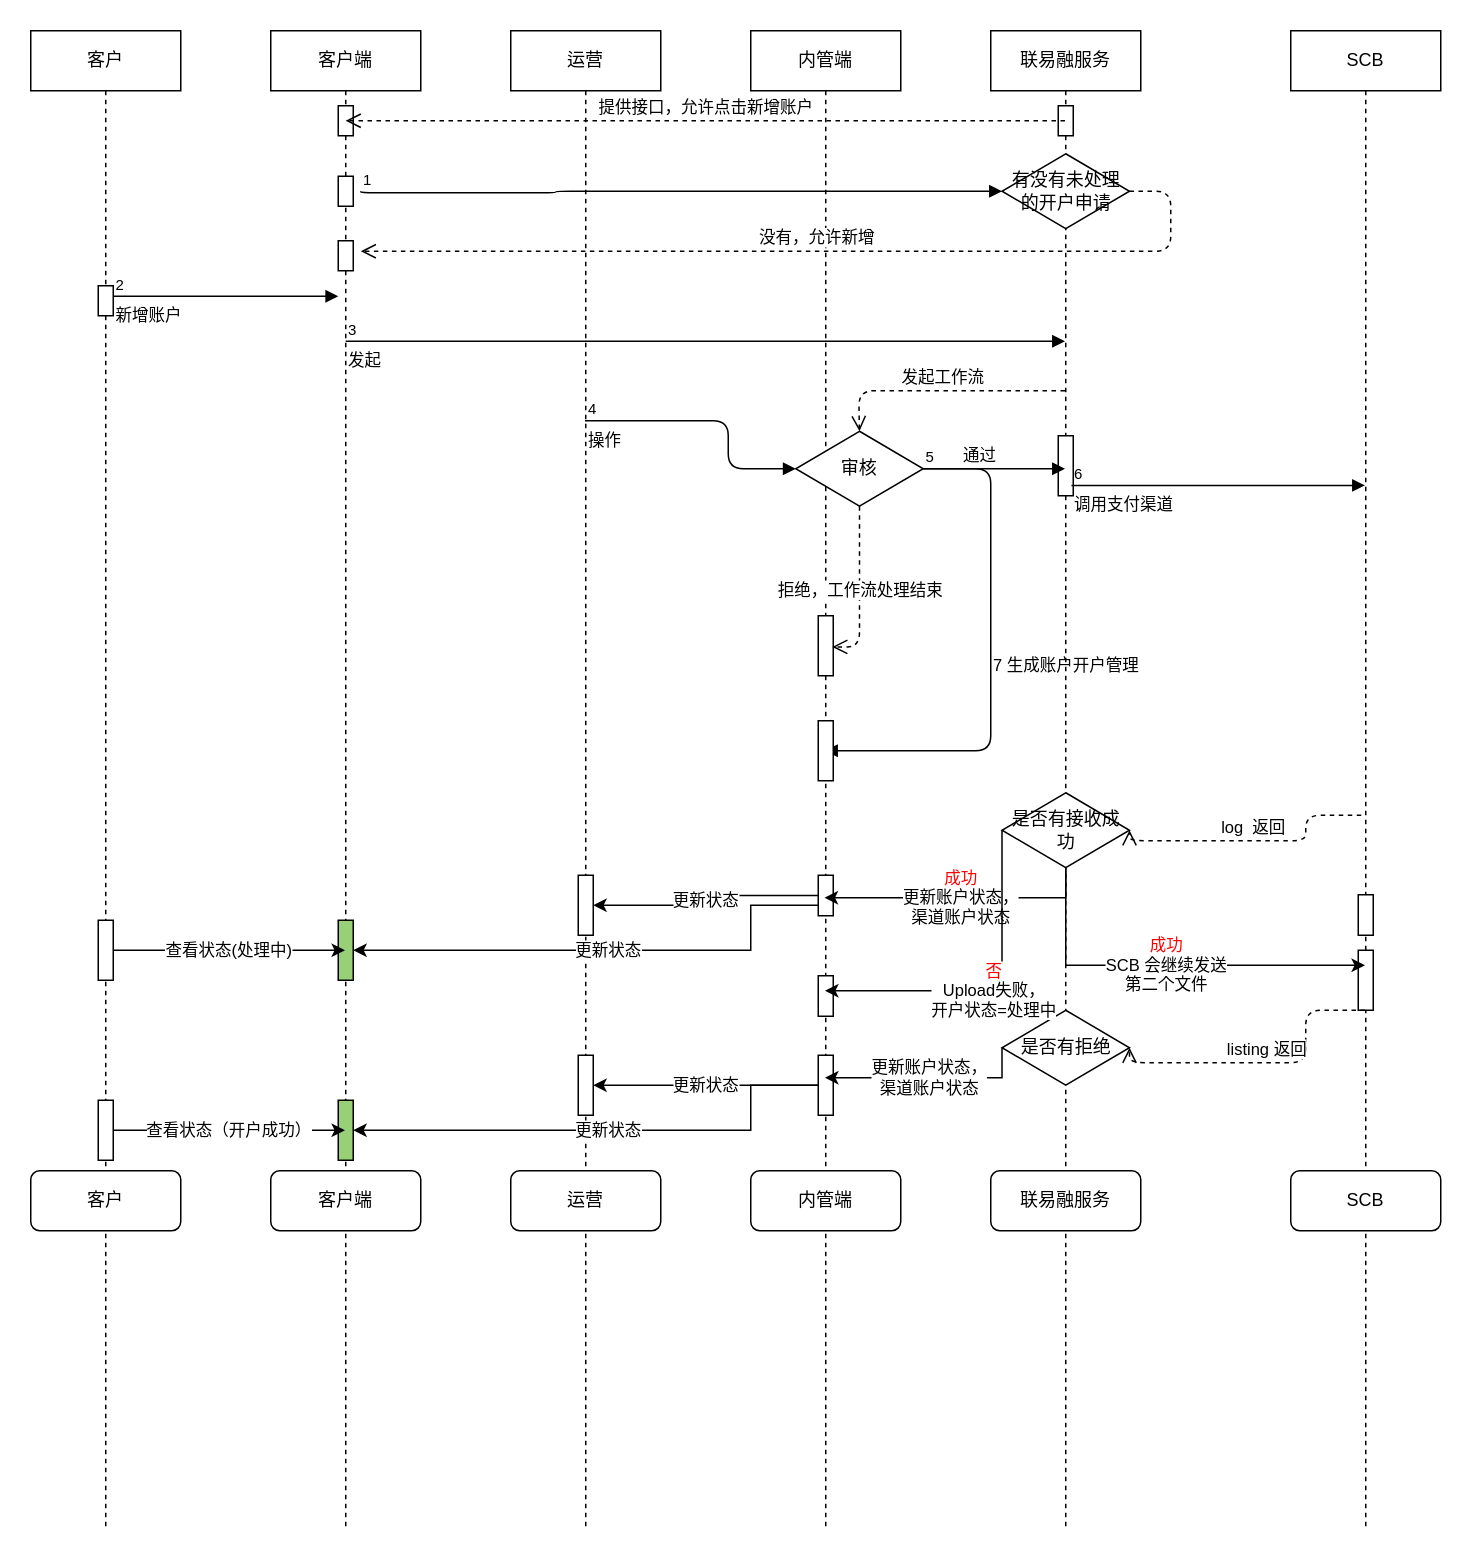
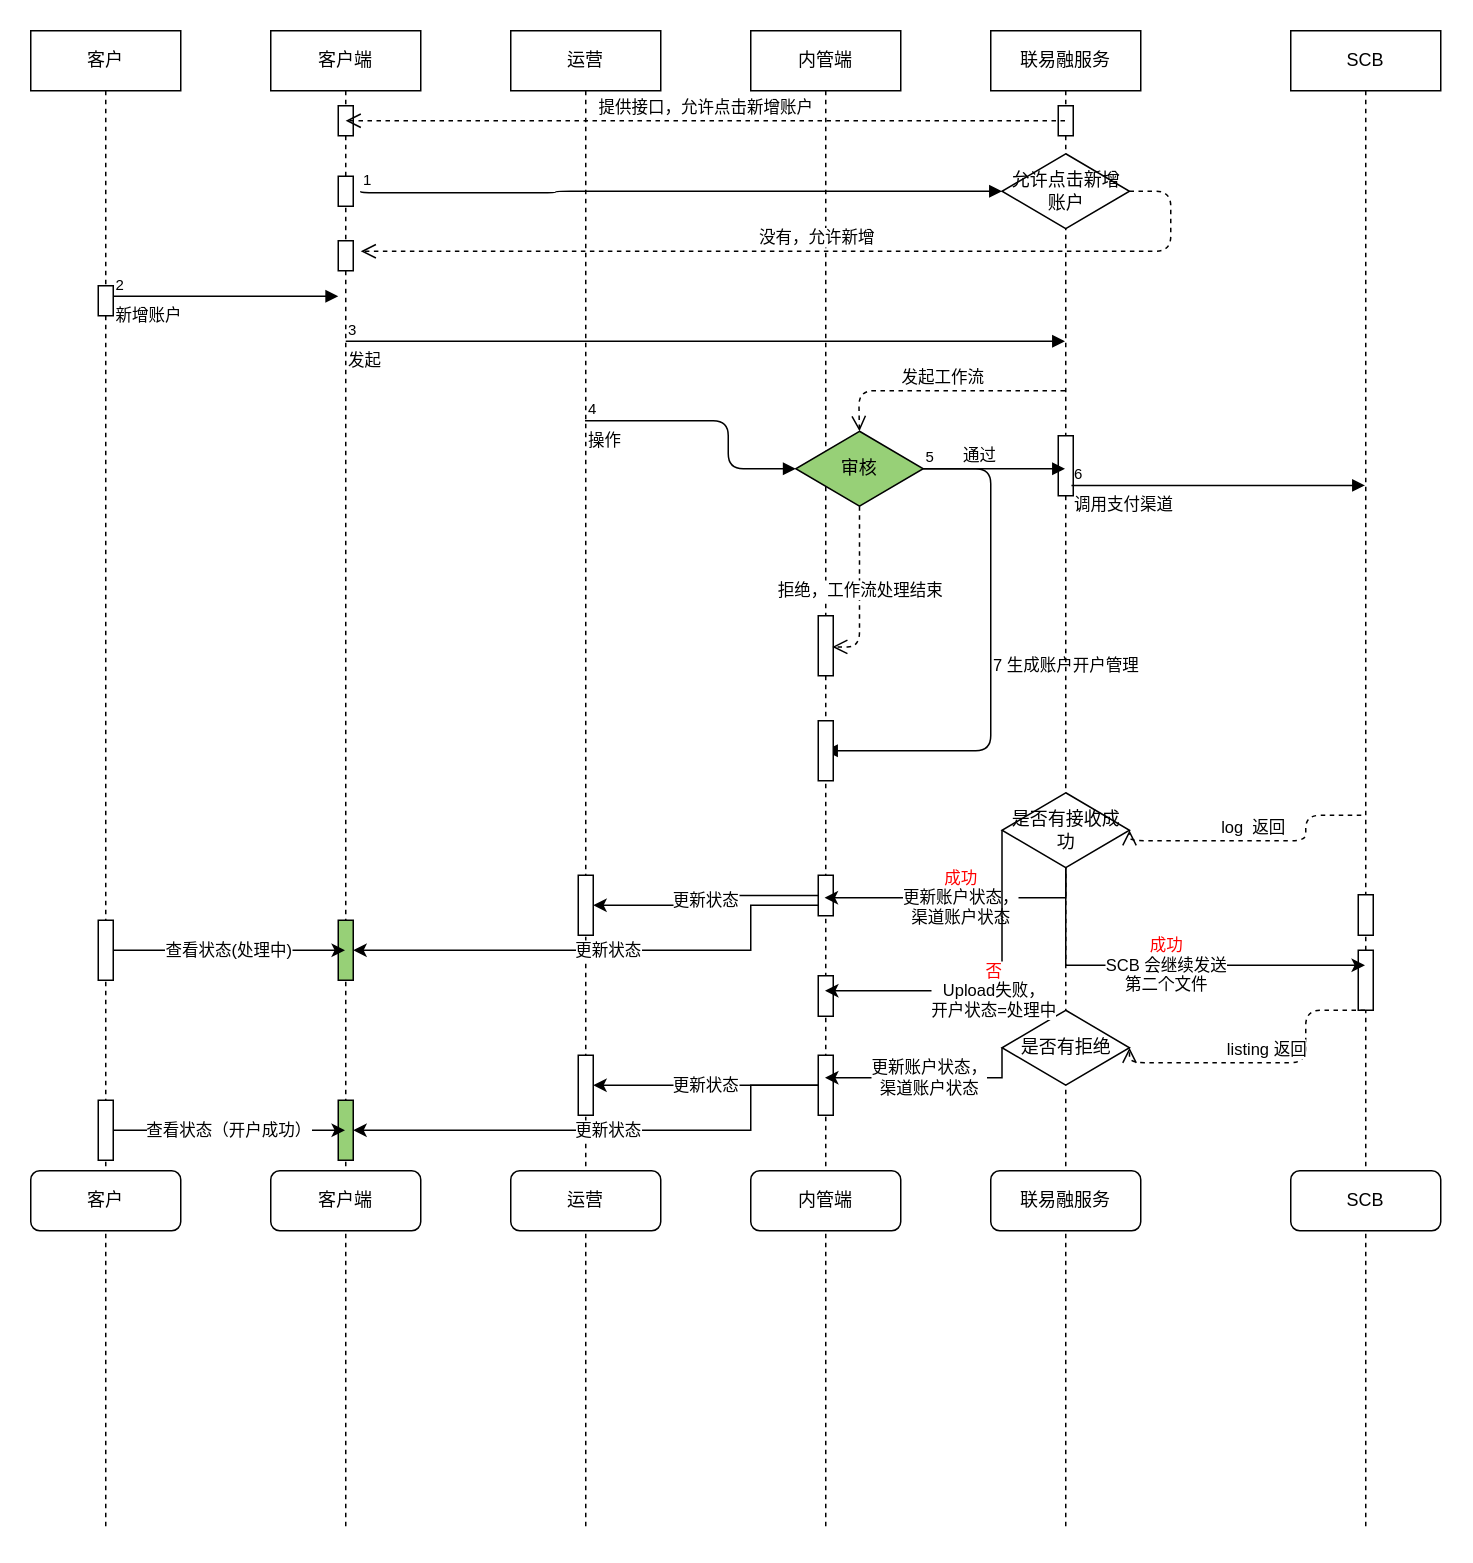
node "有没有未处理的开户申请": label "有没有未处理的开户申请" -> "允许点击新增账户"
node "审核": fillcolor #ffffff -> #97d077
